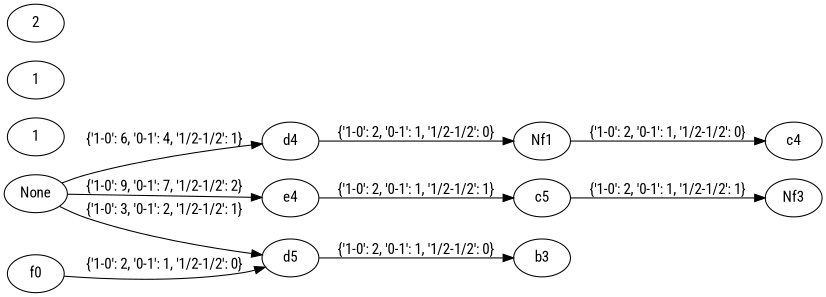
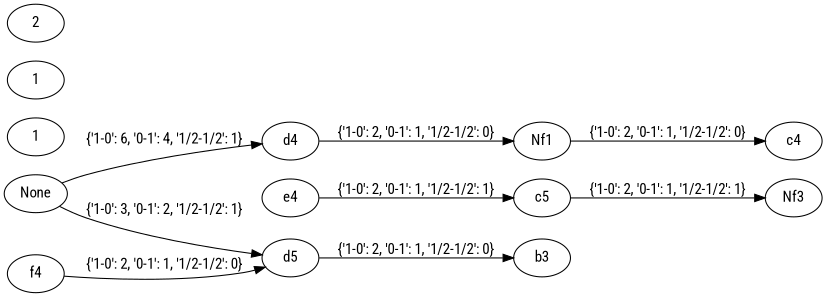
edge "None" -> "e4": removed, label "{'1-0': 9, '0-1': 7, '1/2-1/2': 2}"
node "f0": label "f0" -> "f4"
